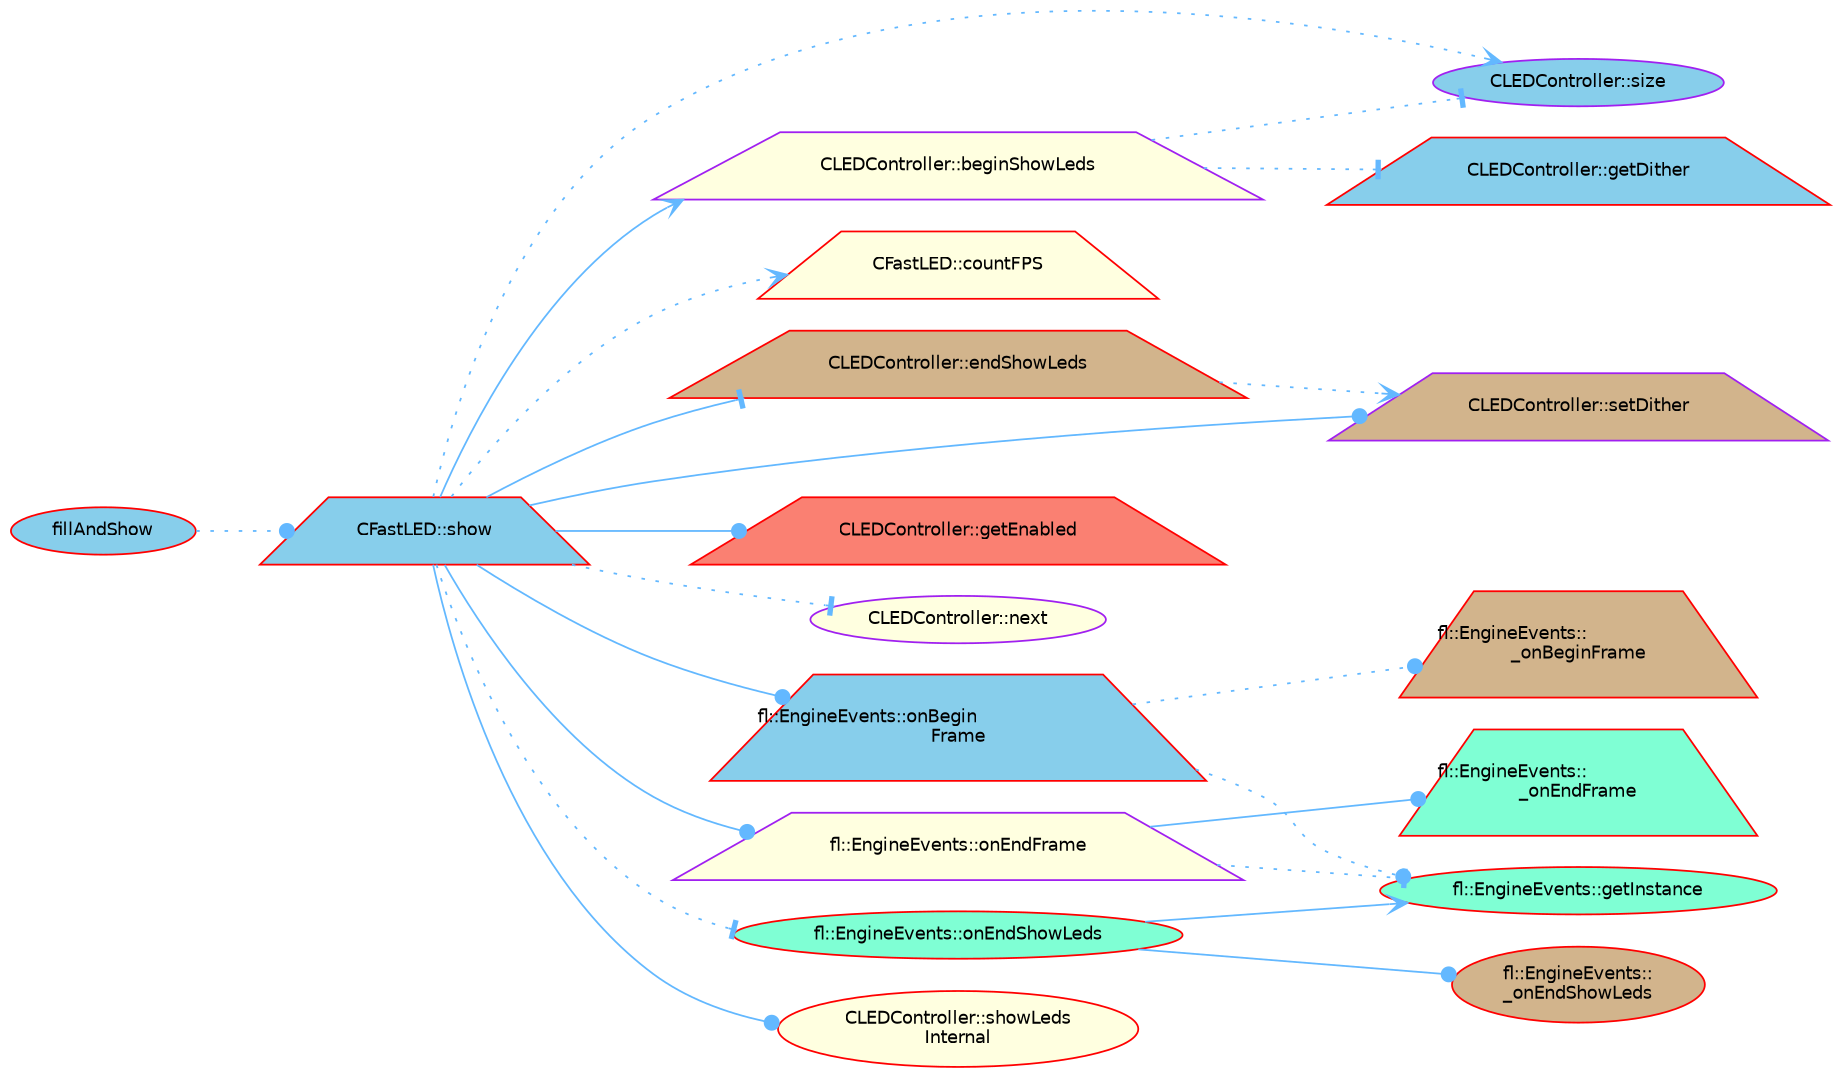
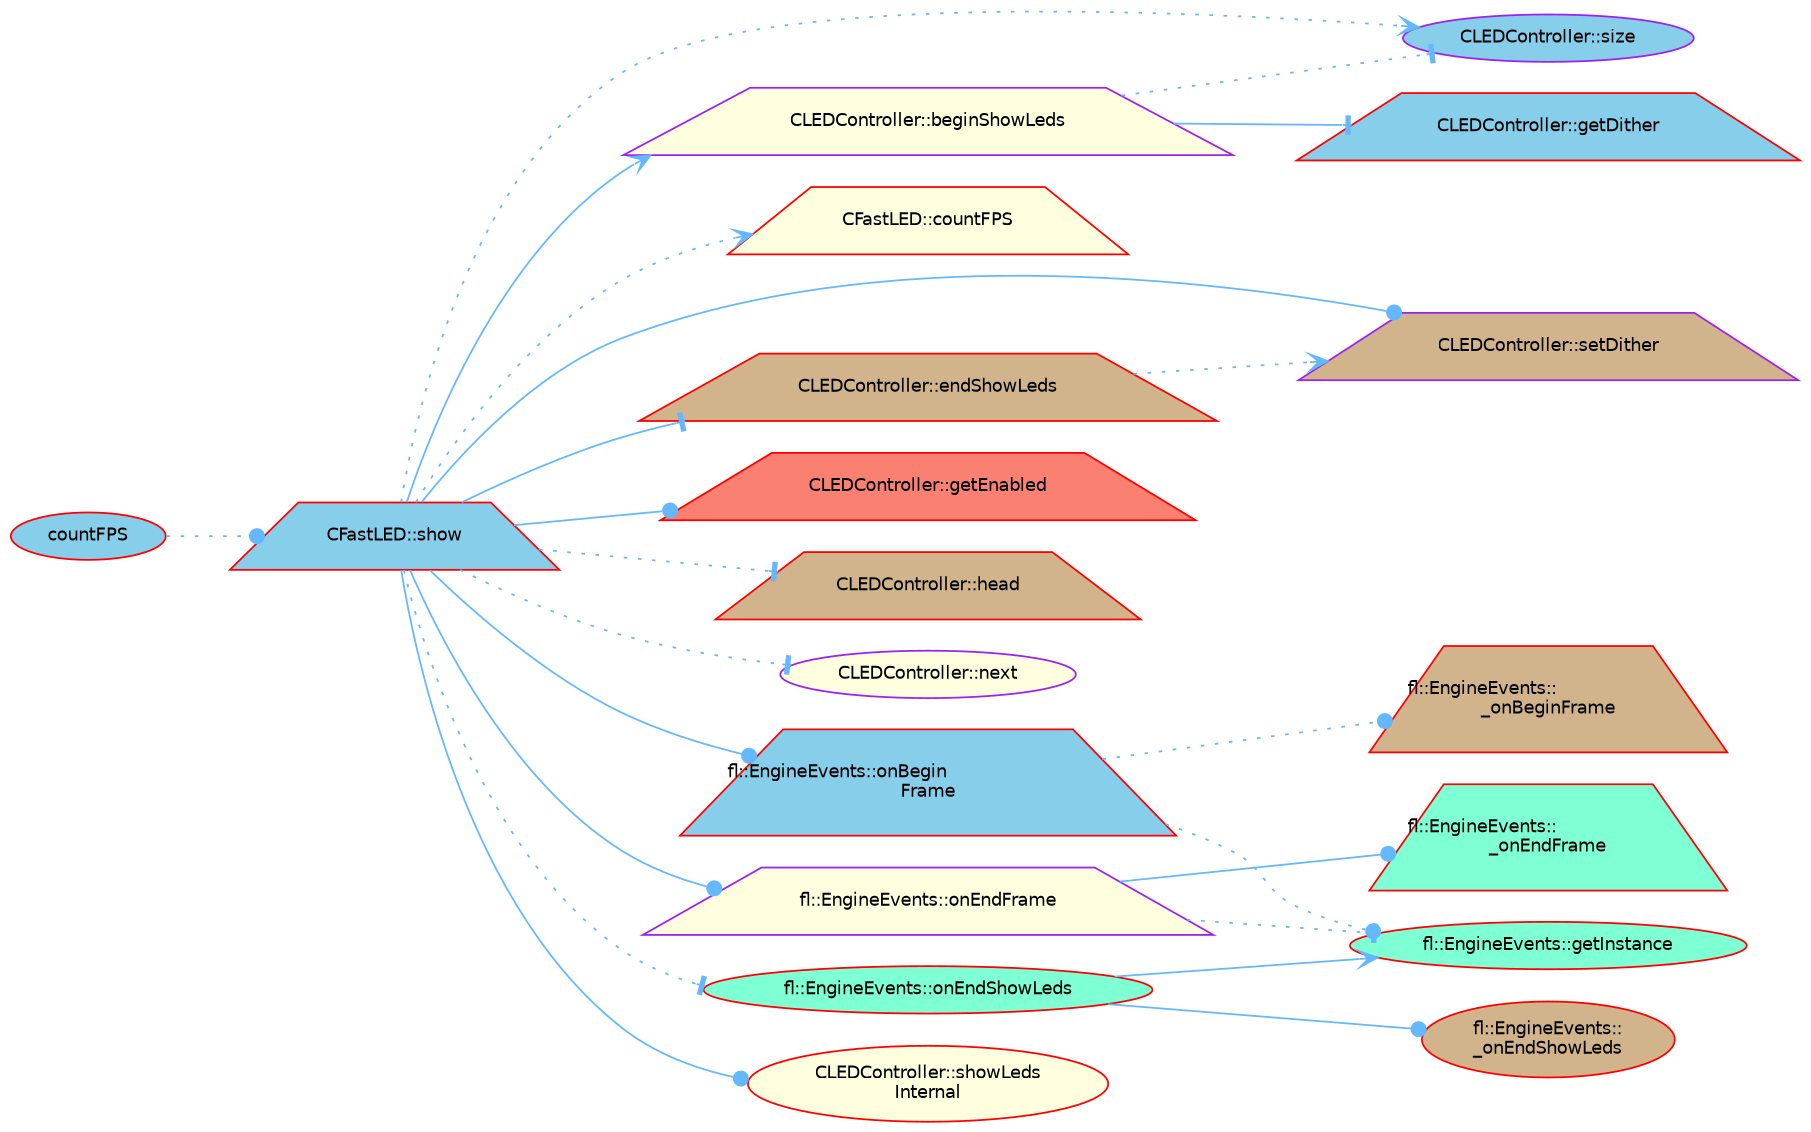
edge "CLEDController::beginShowLeds" -> "CLEDController::getDither": style dotted -> solid
node "fillAndShow": label "fillAndShow" -> "countFPS"
node "CLEDController::head": added
